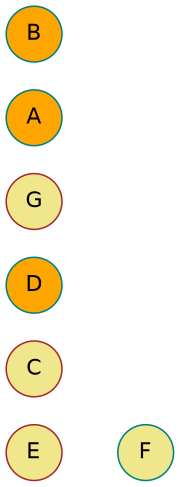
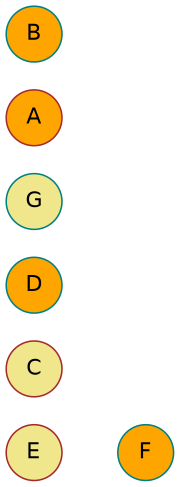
node "A": color teal -> brown
node "G": color brown -> teal
node "F": fillcolor khaki -> orange
